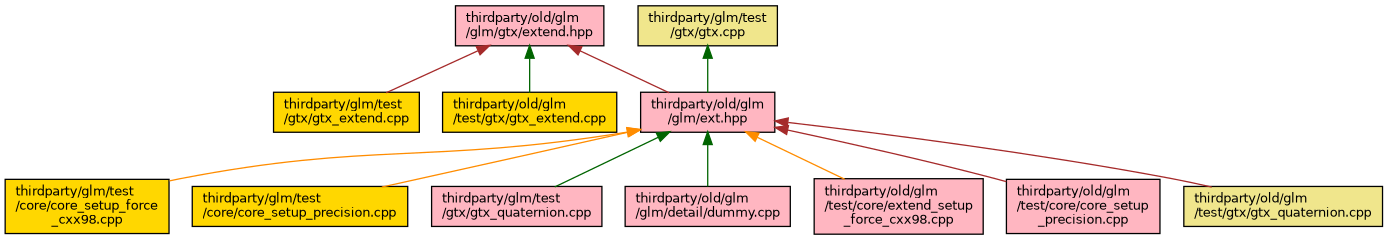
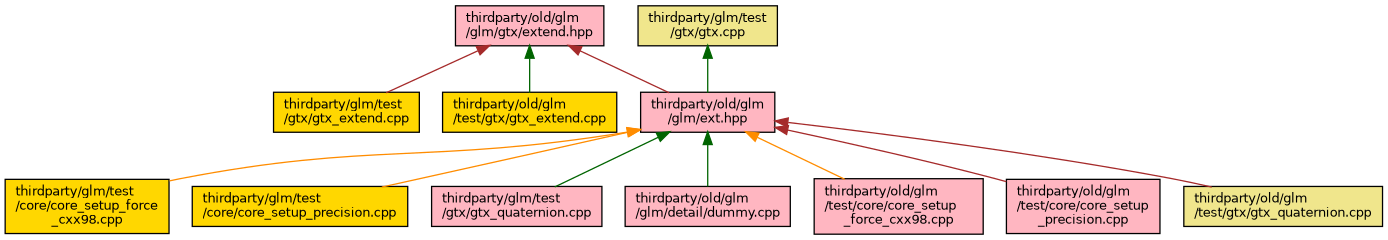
node "thirdparty/old/glm /test/core/extend_setup _force_cxx98.cpp": label "thirdparty/old/glm /test/core/extend_setup _force_cxx98.cpp" -> "thirdparty/old/glm /test/core/core_setup _force_cxx98.cpp"
